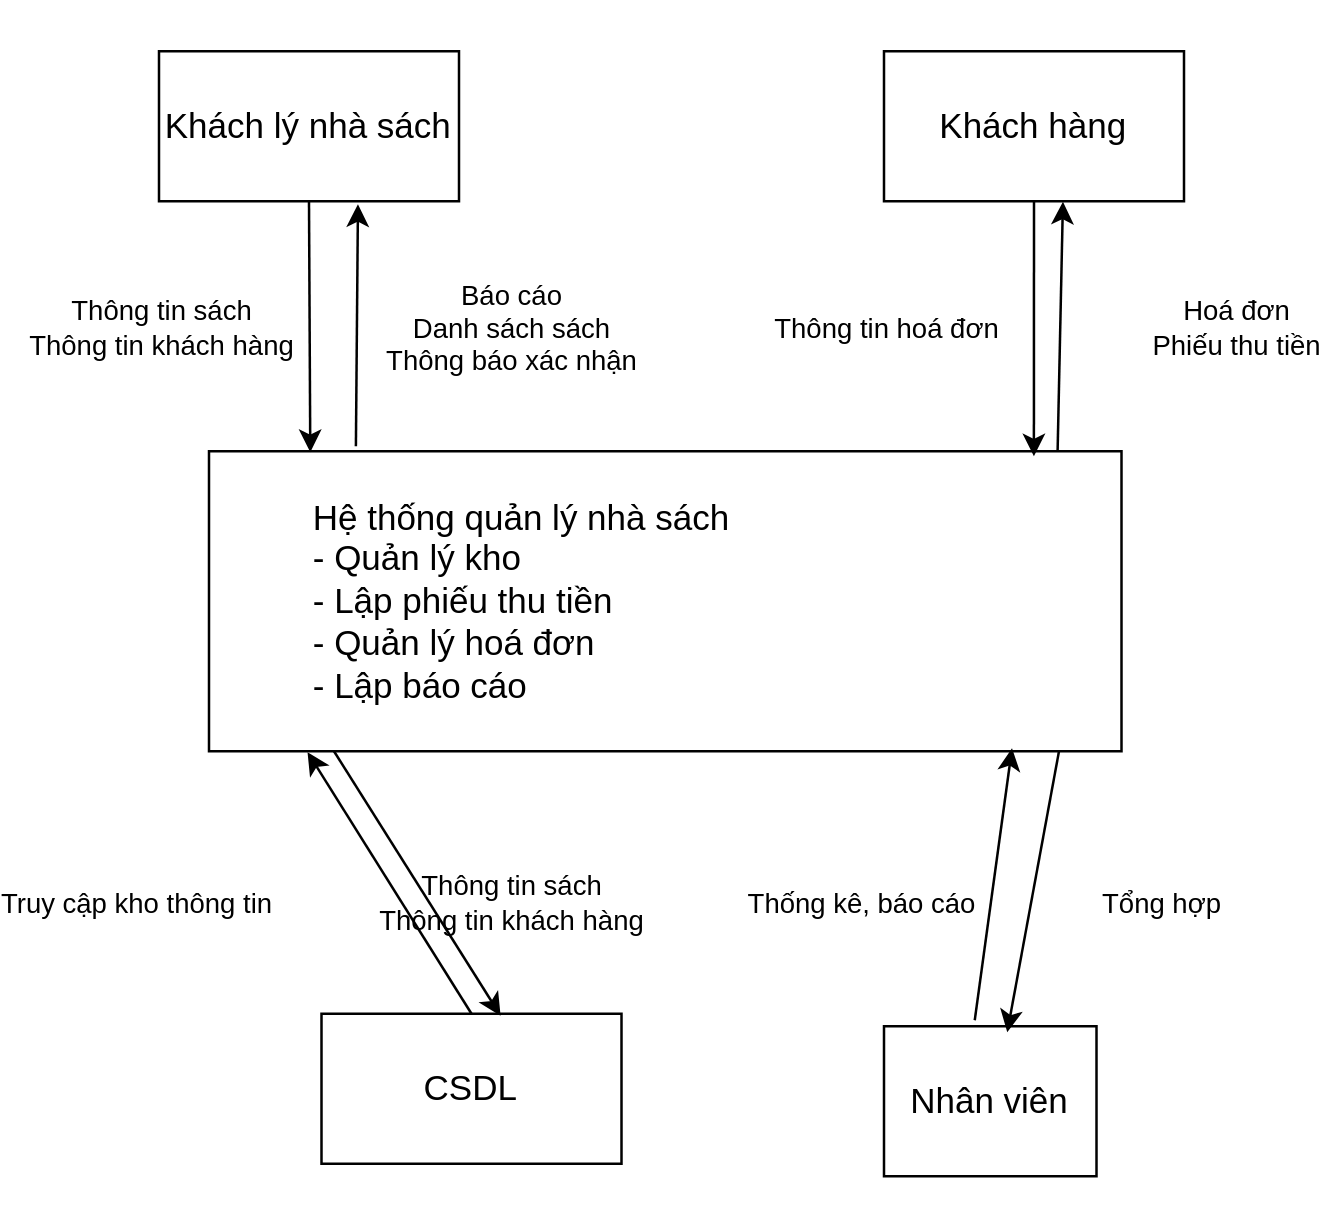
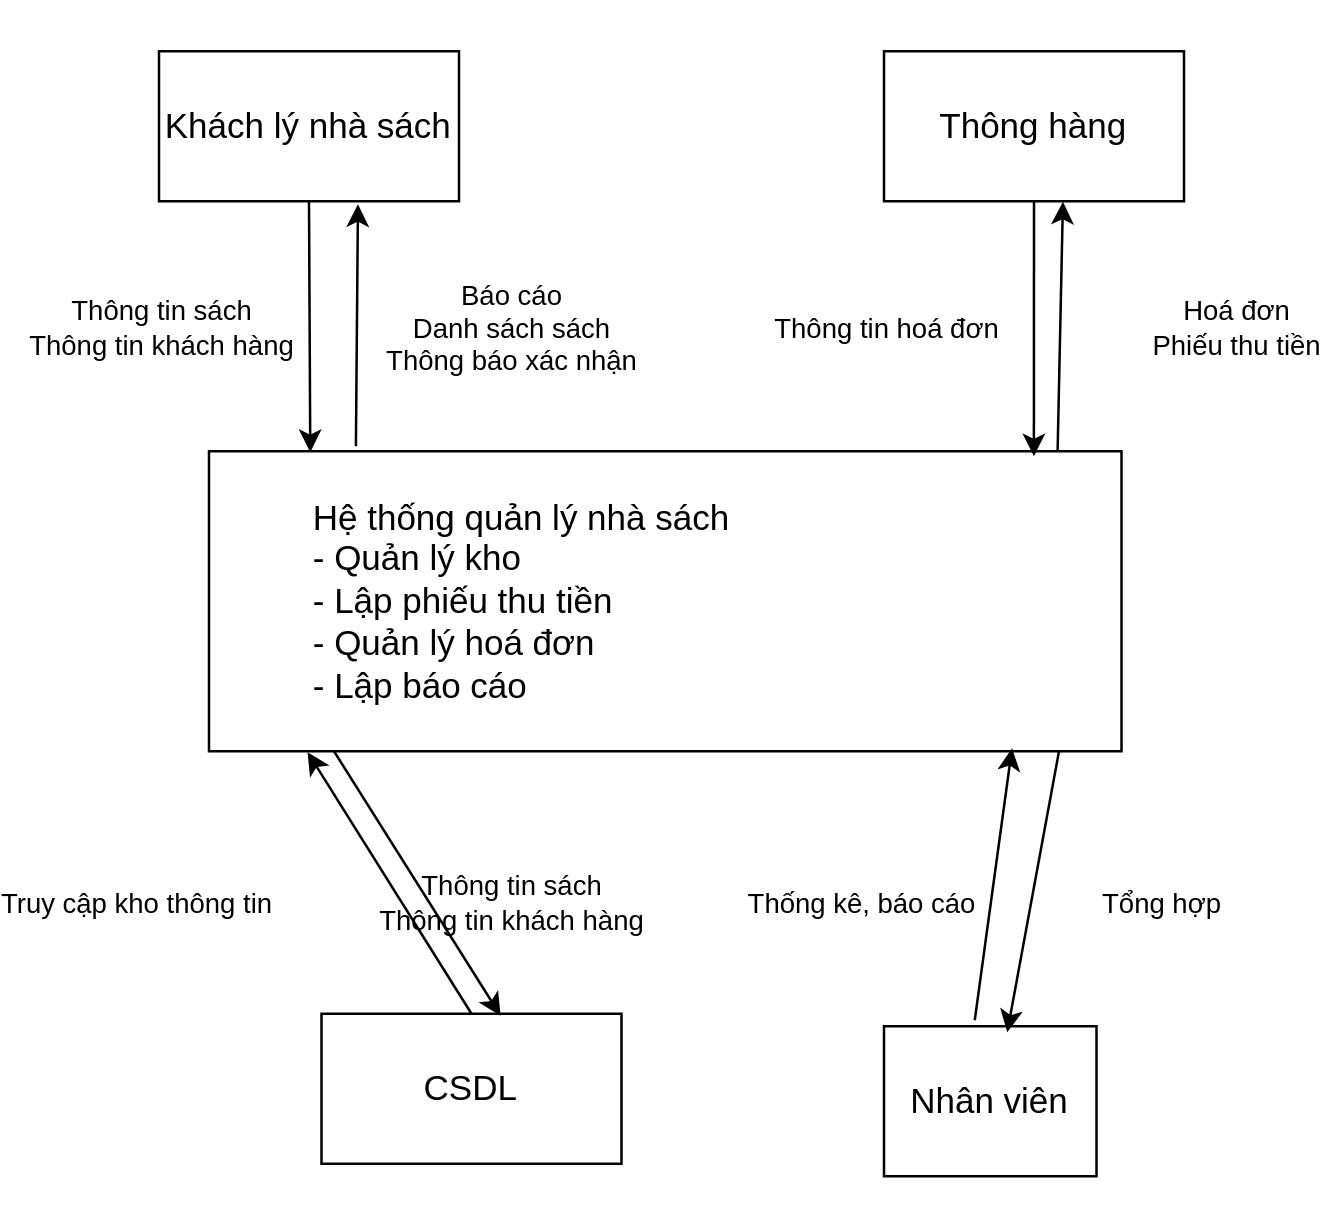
node "Khách hàng": label "Khách hàng" -> "Thông hàng"
